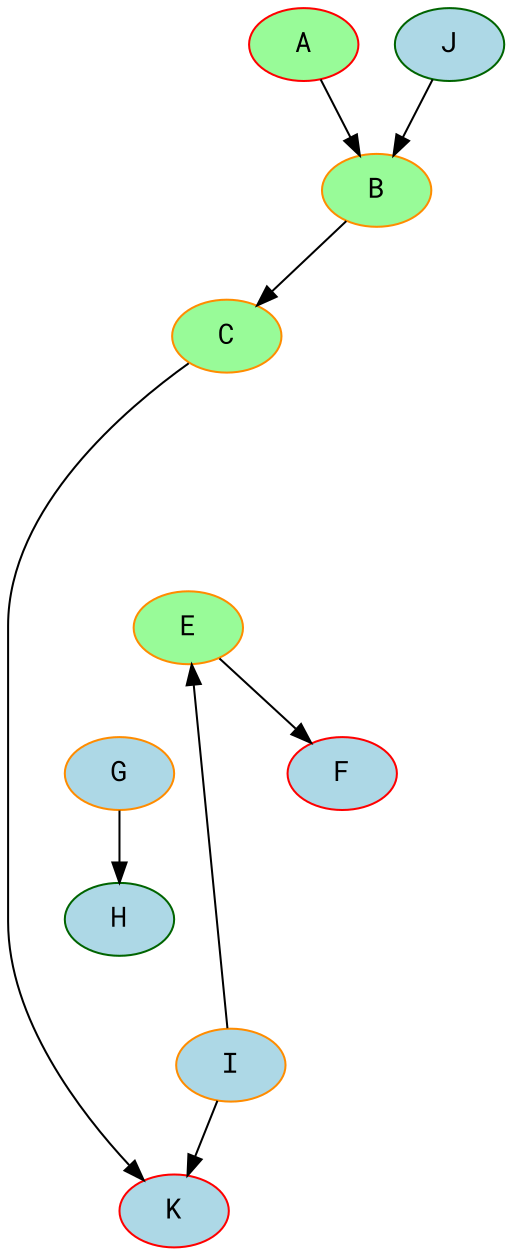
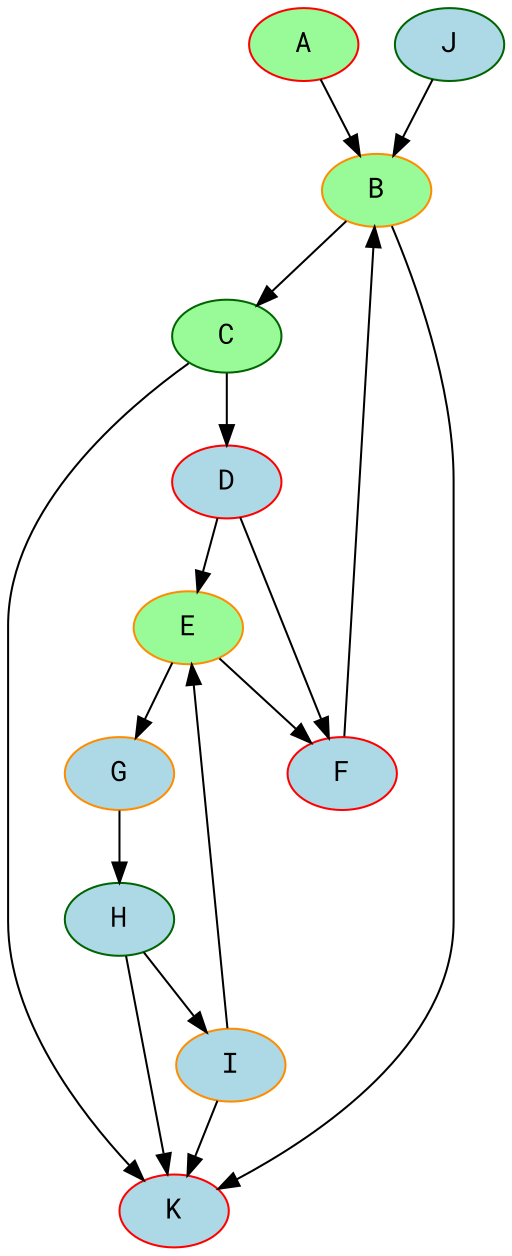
node "C": color darkorange -> darkgreen
node "D": added
edge "F" -> "B": added
edge "E" -> "G": added
edge "B" -> "K": added
edge "H" -> "I": added
edge "H" -> "K": added
